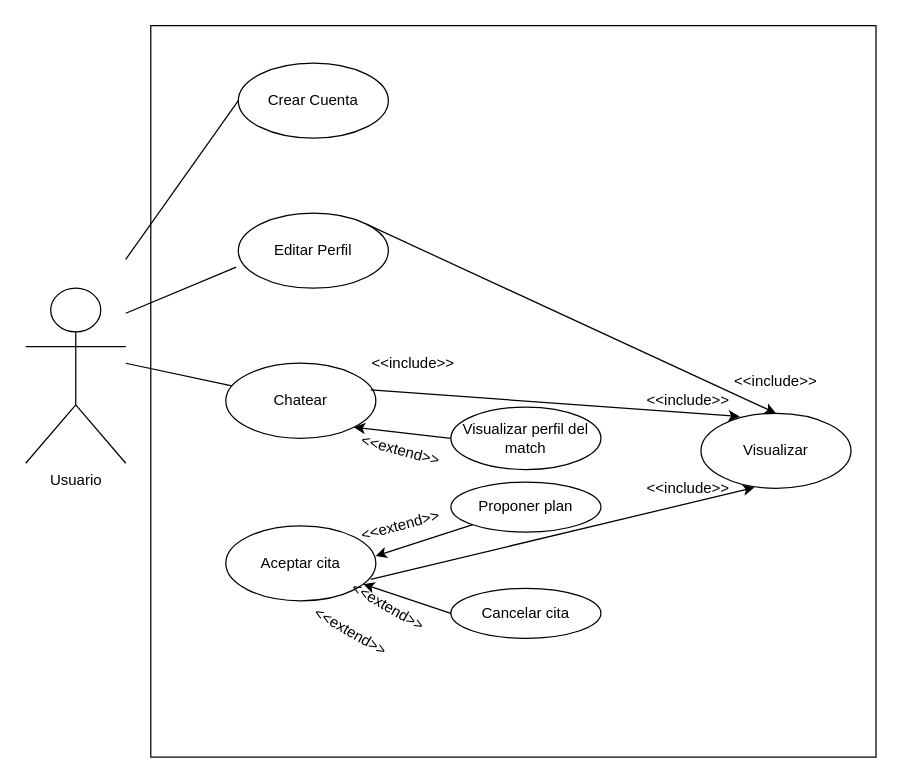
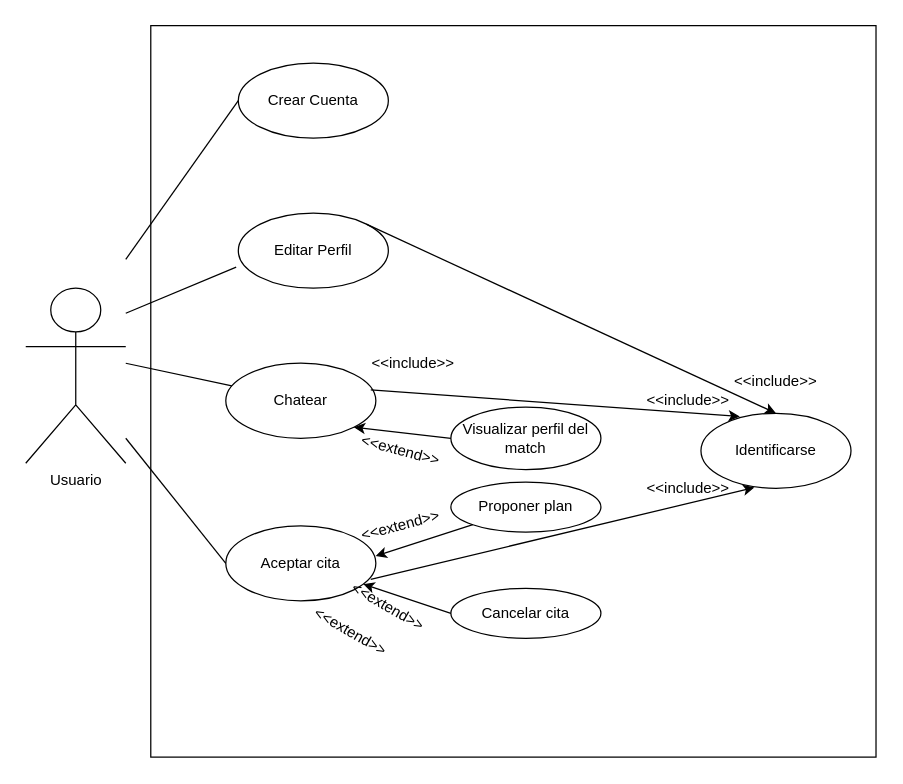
node "Visualizar": label "Visualizar" -> "Identificarse"
edge "Usuario" -- "Aceptar cita": added
